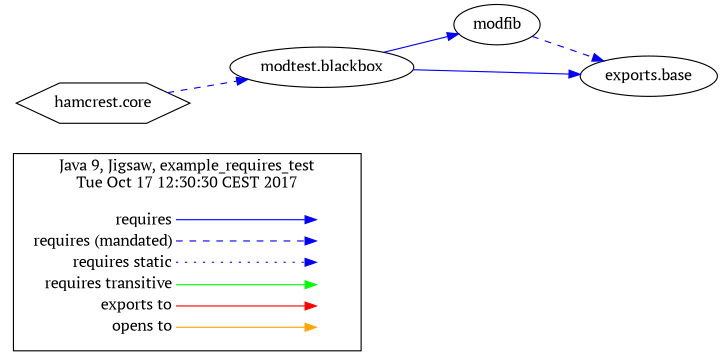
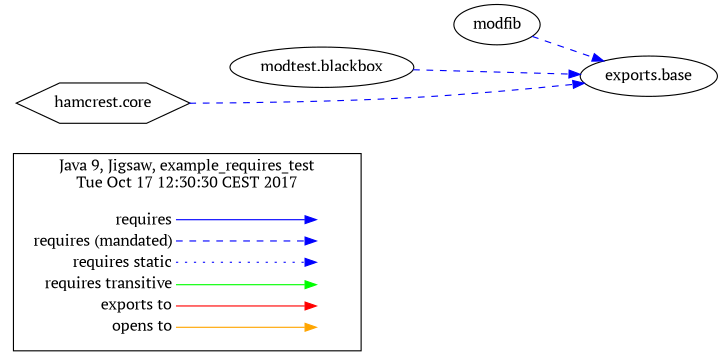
edge "modtest.blackbox" -> "modfib": removed
edge "modtest.blackbox" -> "exports.base": style solid -> dashed
edge "hamcrest.core" -> "modtest.blackbox": now "hamcrest.core" -> "exports.base"
